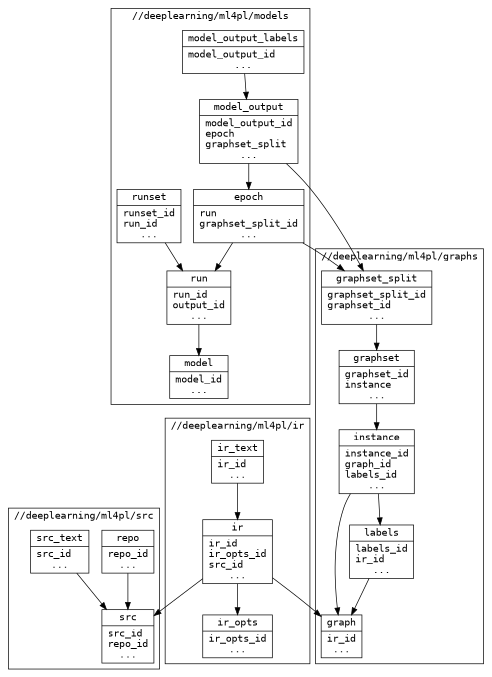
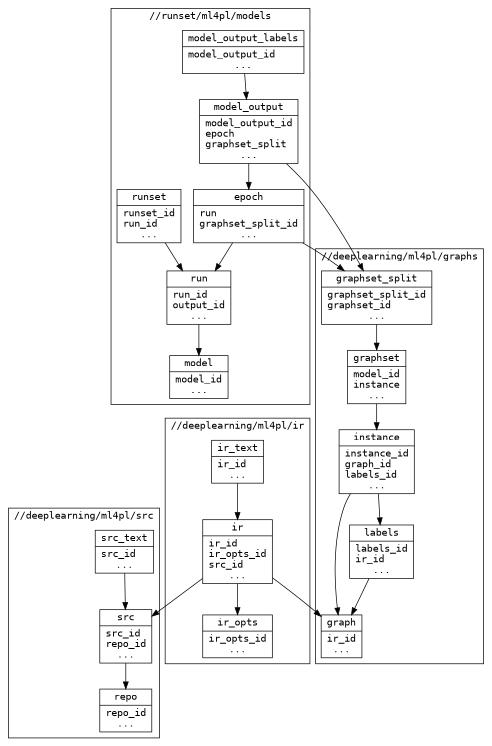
cluster "//deeplearning/ml4pl/models": label "//deeplearning/ml4pl/models" -> "//runset/ml4pl/models"
node "graphset": text "graphset_id" -> "model_id"
edge "repo" -> "src": reversed
